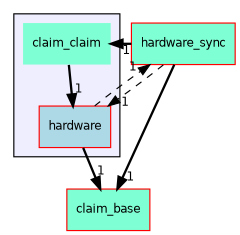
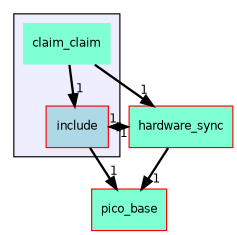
edge "hardware_sync" -> "claim_claim": reversed
node "hardware": label "hardware" -> "include"
node "claim_base": label "claim_base" -> "pico_base"
